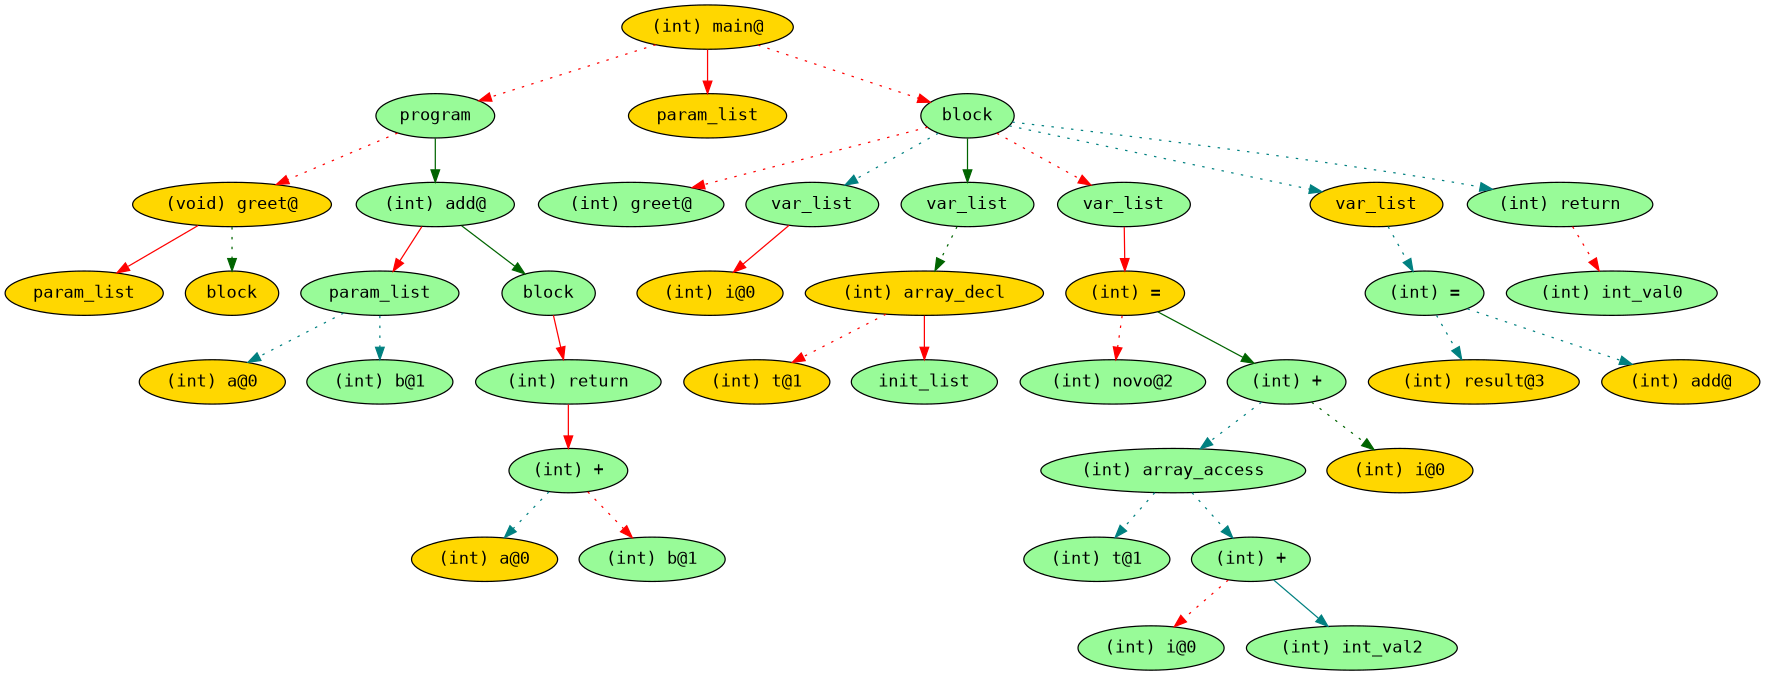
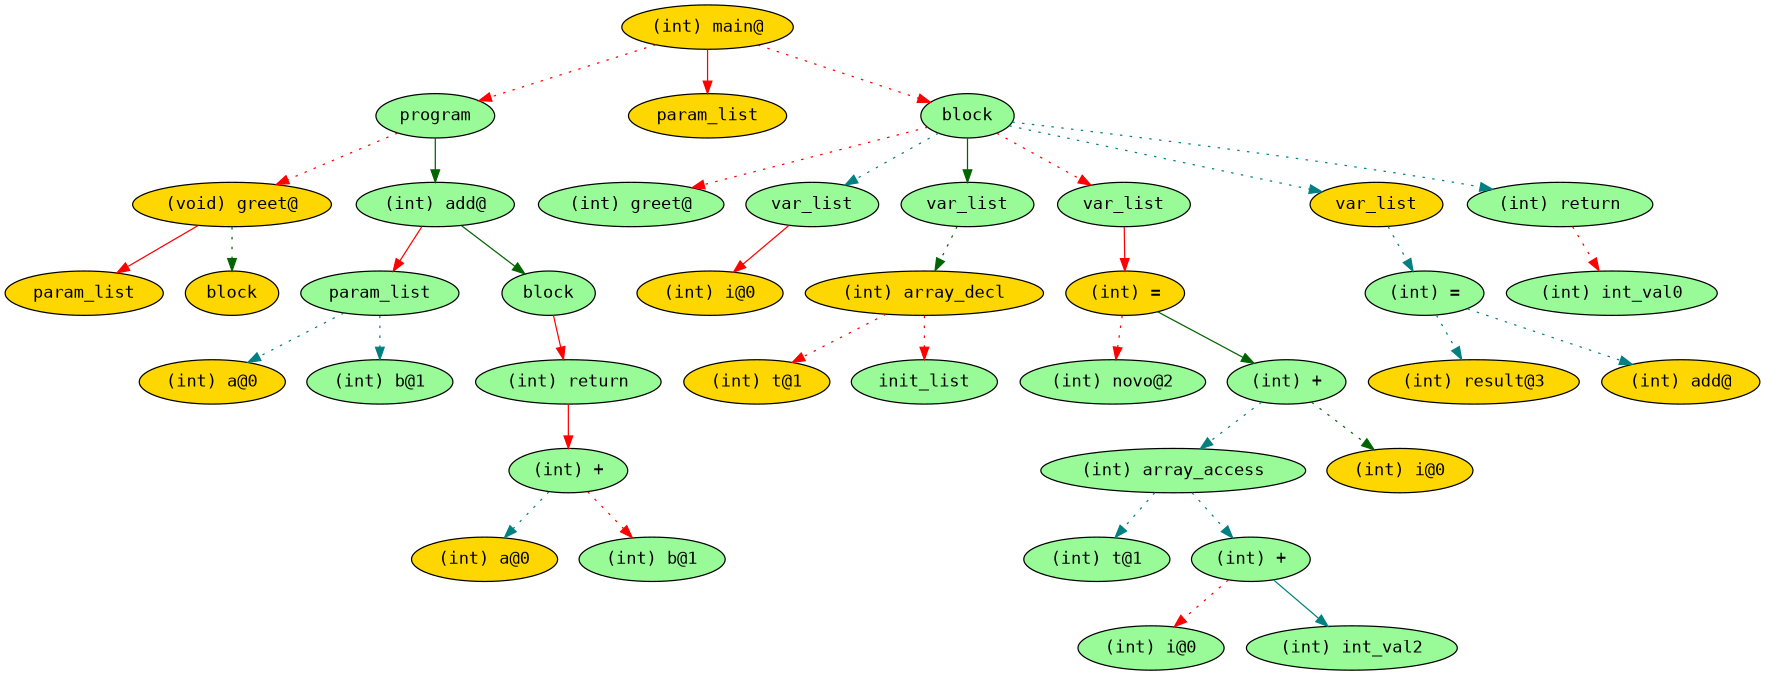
edge "(int) array_decl" -> "init_list": style solid -> dotted
